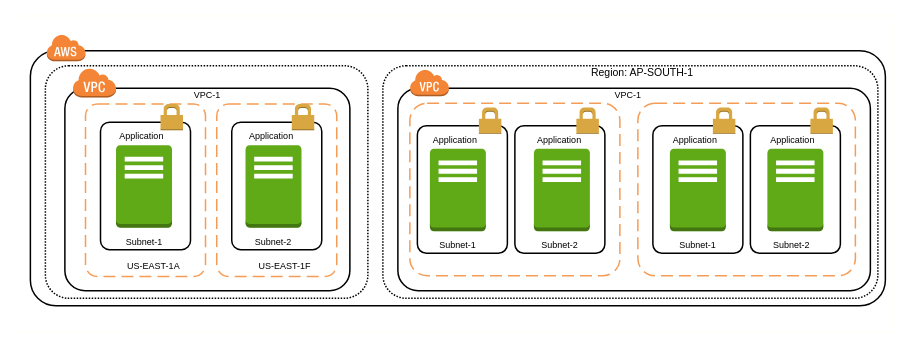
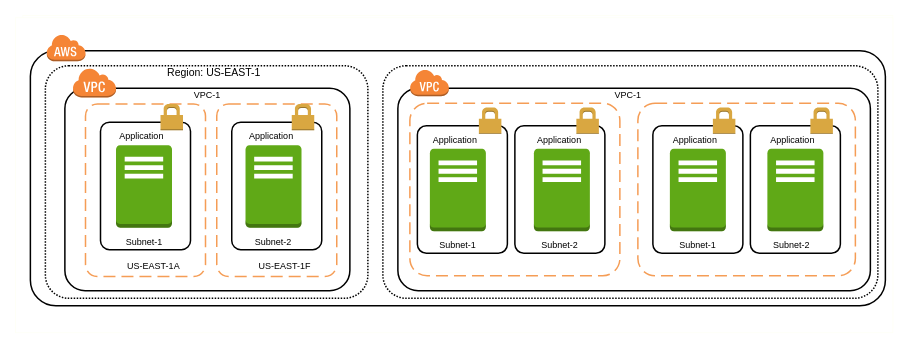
node "Region: US-EAST-1": added
node "Region: AP-SOUTH-1": removed
